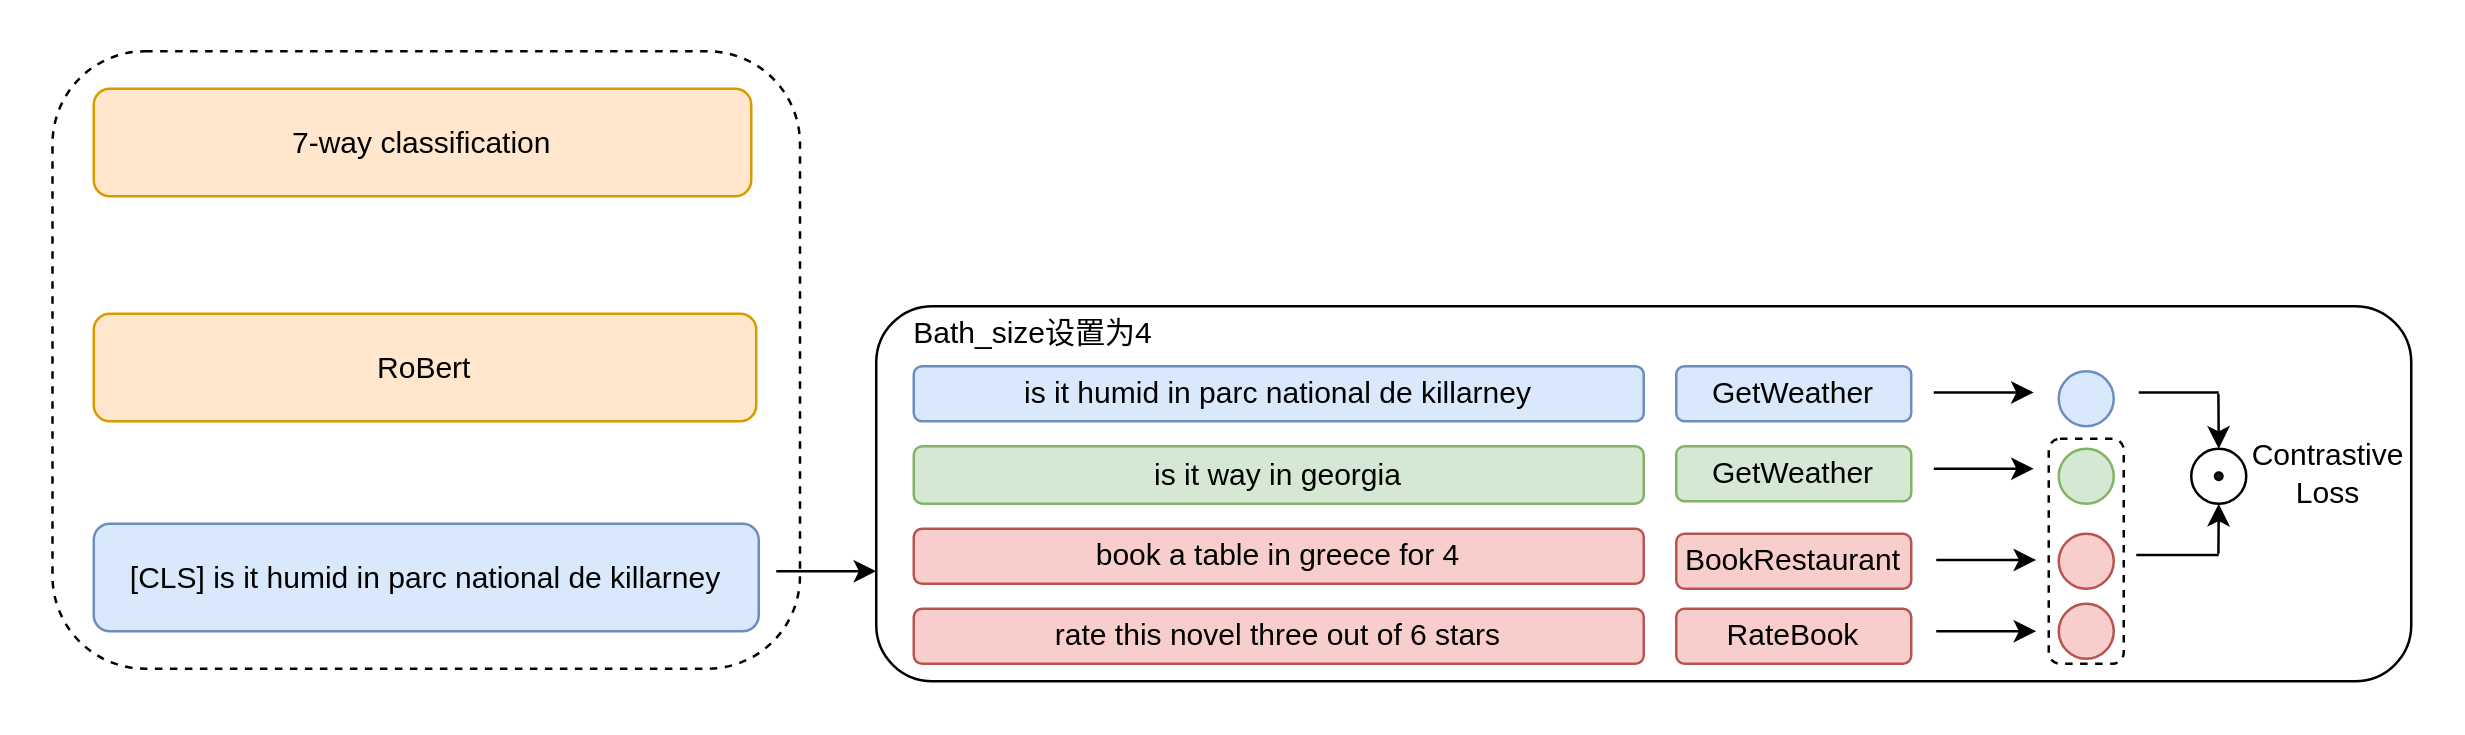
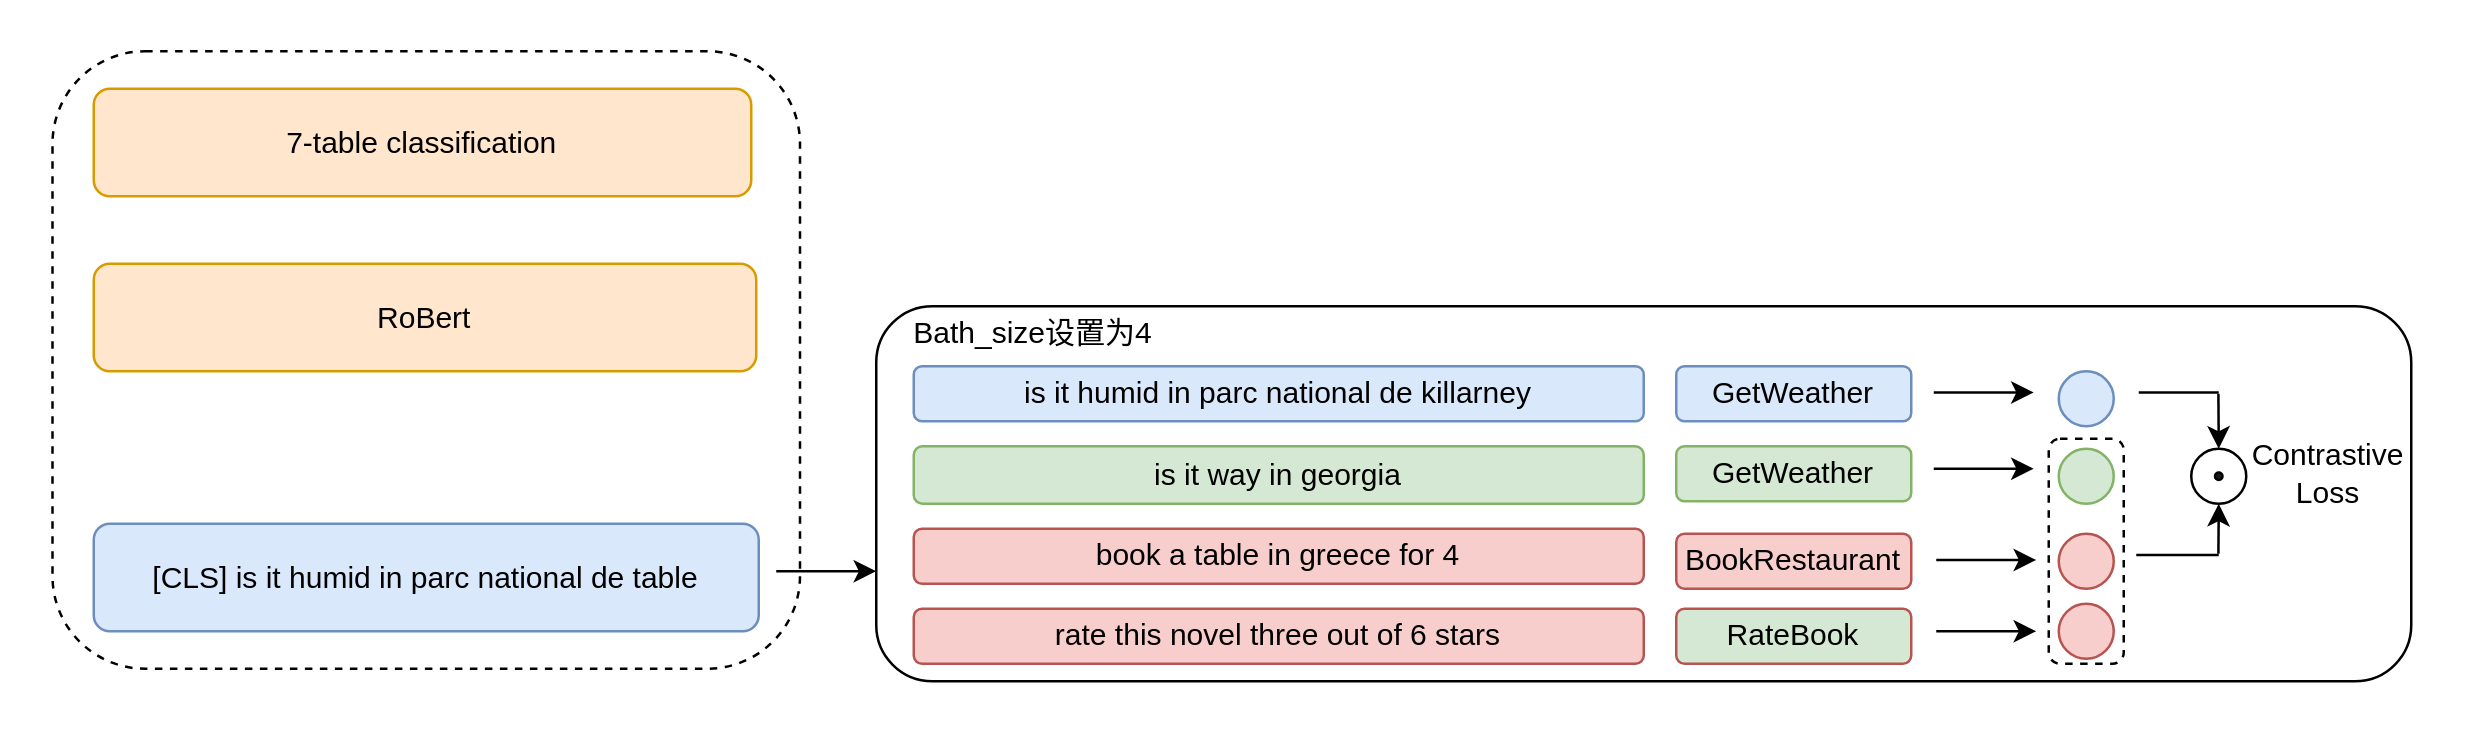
node "7-way classification": label "7-way classification" -> "7-table classification"
node "RoBert": moved (425, 368) -> (425, 318)
node "[CLS] is it humid in parc national de killarney": label "[CLS] is it humid in parc national de killarney" -> "[CLS] is it humid in parc national de table"
node "RateBook": fillcolor #f8cecc -> #d5e8d4
